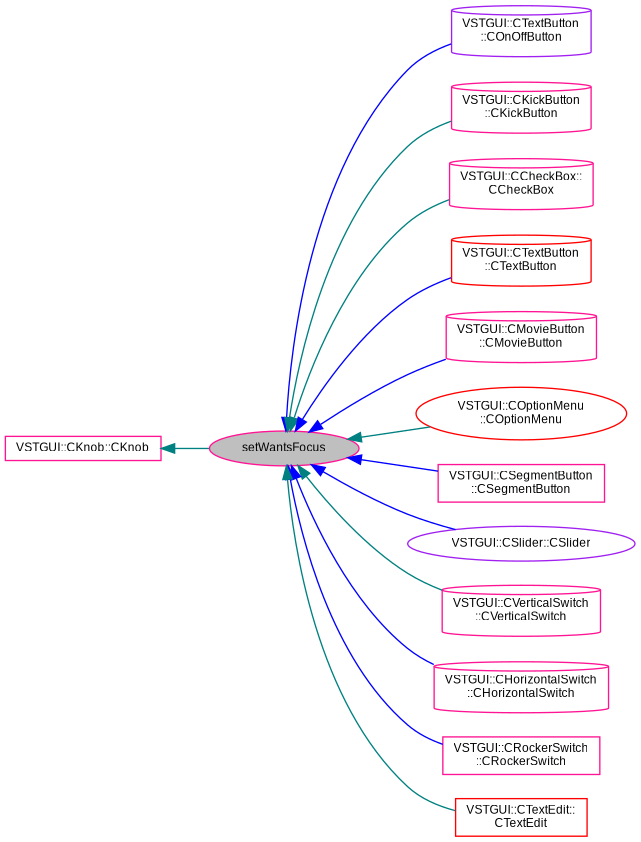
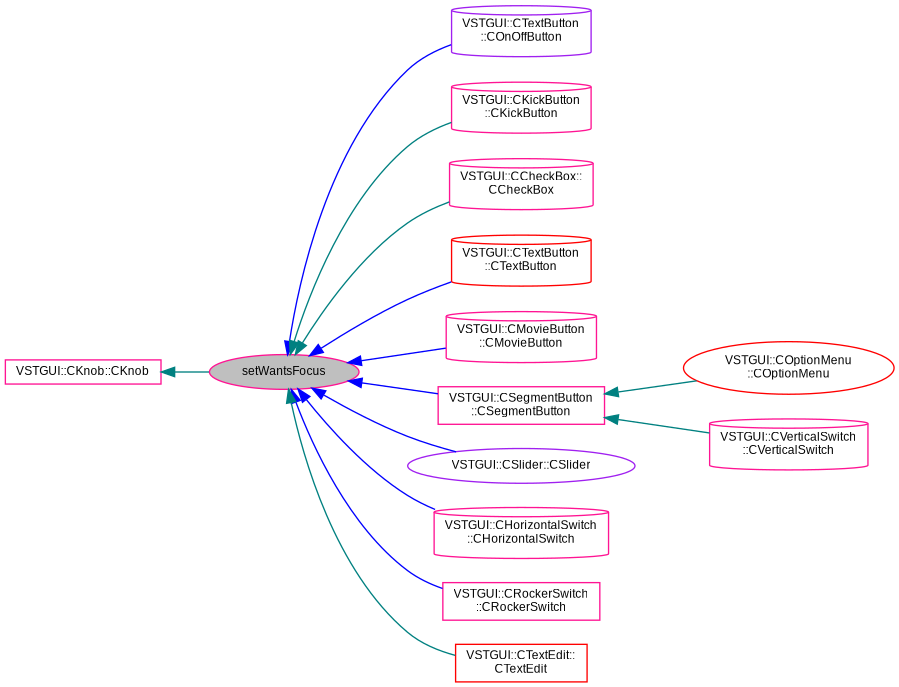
edge "VSTGUI::COptionMenu ::COptionMenu" -> "setWantsFocus": now "VSTGUI::COptionMenu ::COptionMenu" -> "VSTGUI::CSegmentButton ::CSegmentButton"
edge "VSTGUI::CVerticalSwitch ::CVerticalSwitch" -> "setWantsFocus": now "VSTGUI::CVerticalSwitch ::CVerticalSwitch" -> "VSTGUI::CSegmentButton ::CSegmentButton"
